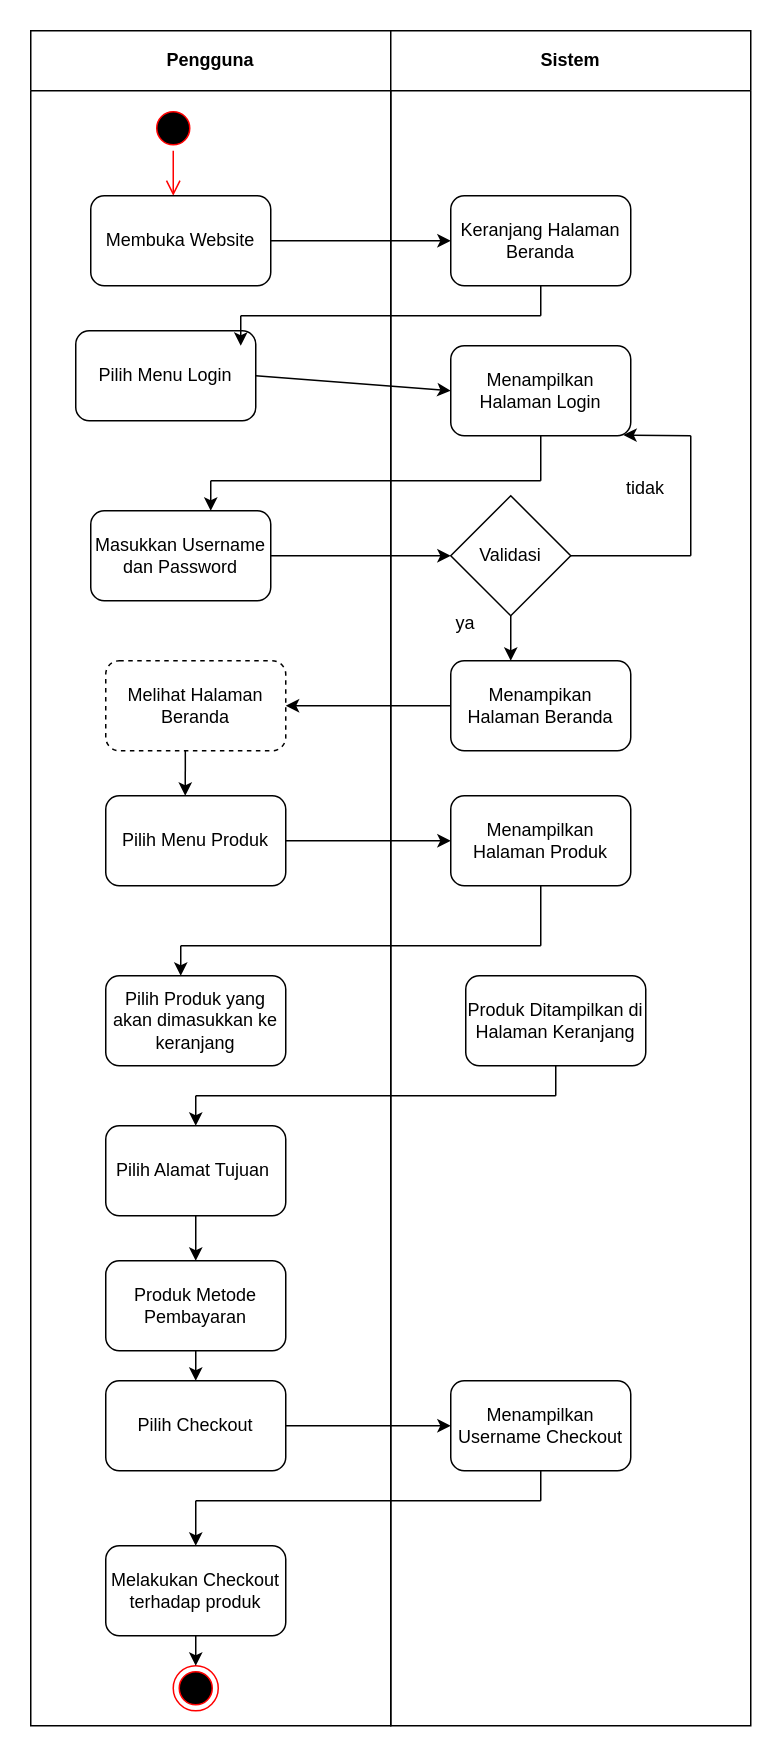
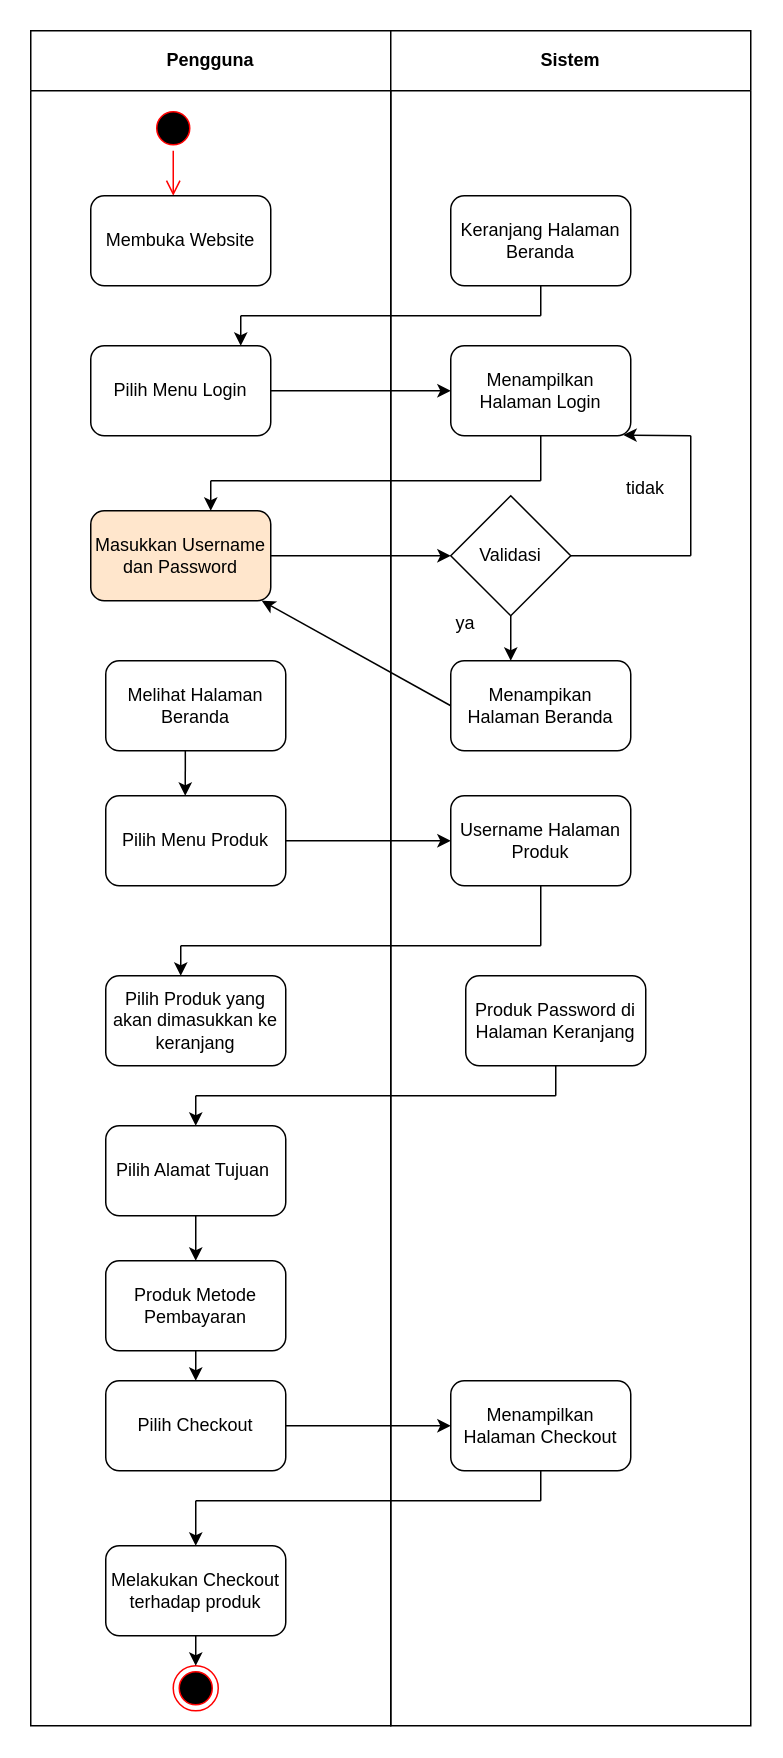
edge "Membuka Website" -> "Keranjang Halaman Beranda": removed
node "Pilih Menu Login": moved (166, 376) -> (181, 391)
node "Masukkan Username dan Password": fillcolor #ffffff -> #ffe6cc
node "Melihat Halaman Beranda": style dashed -> solid
edge "Menampikan Halaman Beranda" -> "Melihat Halaman Beranda": now "Menampikan Halaman Beranda" -> "Masukkan Username dan Password"
node "Menampilkan Halaman Produk": label "Menampilkan Halaman Produk" -> "Username Halaman Produk"
node "Produk Ditampilkan di Halaman Keranjang": label "Produk Ditampilkan di Halaman Keranjang" -> "Produk Password di Halaman Keranjang"
node "Menampilkan Username Checkout": label "Menampilkan Username Checkout" -> "Menampilkan Halaman Checkout"
